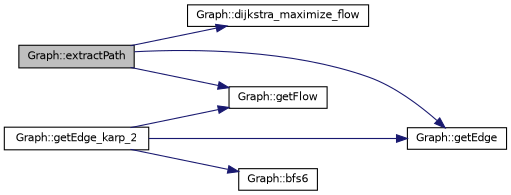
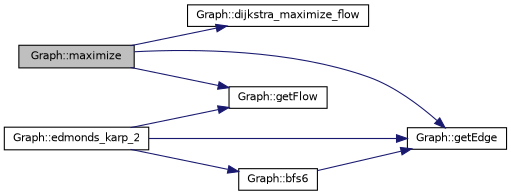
node "Graph::extractPath": label "Graph::extractPath" -> "Graph::maximize"
node "Graph::getEdge_karp_2": label "Graph::getEdge_karp_2" -> "Graph::edmonds_karp_2"
edge "Graph::bfs6" -> "Graph::getEdge": added
